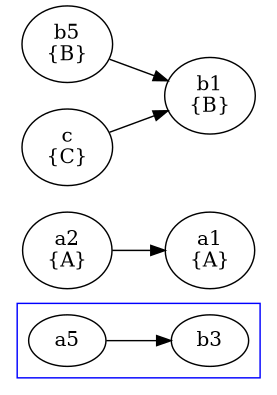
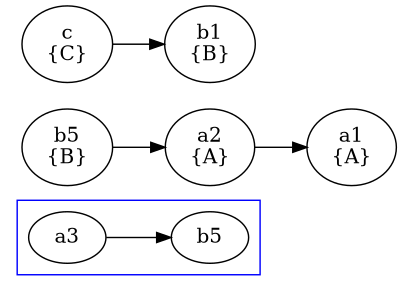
edge "b5 {B}" -> "b1 {B}": now "b5 {B}" -> "a2 {A}"
node "a5": label "a5" -> "a3"
node "b3": label "b3" -> "b5"
